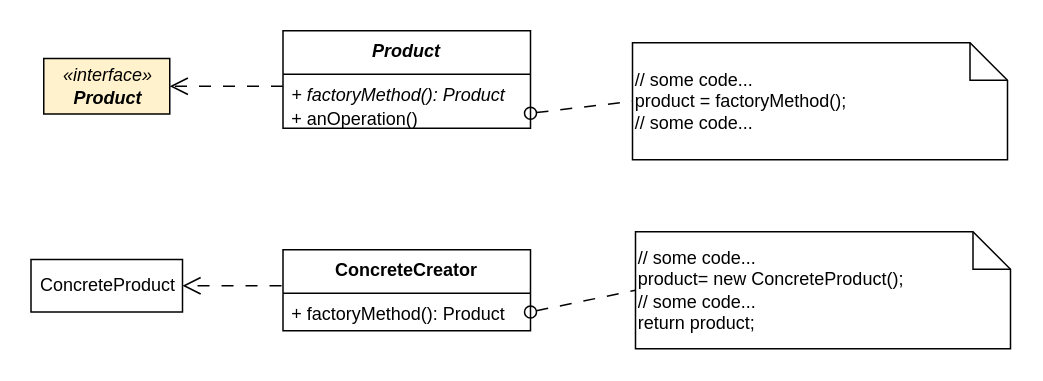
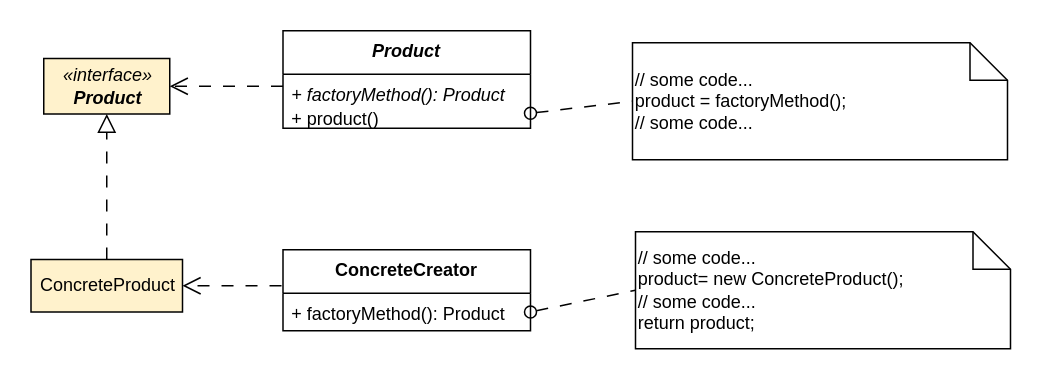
node "+ anOperation()": label "+ anOperation()" -> "+ product()"
edge "ConcreteProduct" -> "«interface» Product": added
node "ConcreteProduct": fillcolor #ffffff -> #fff2cc
